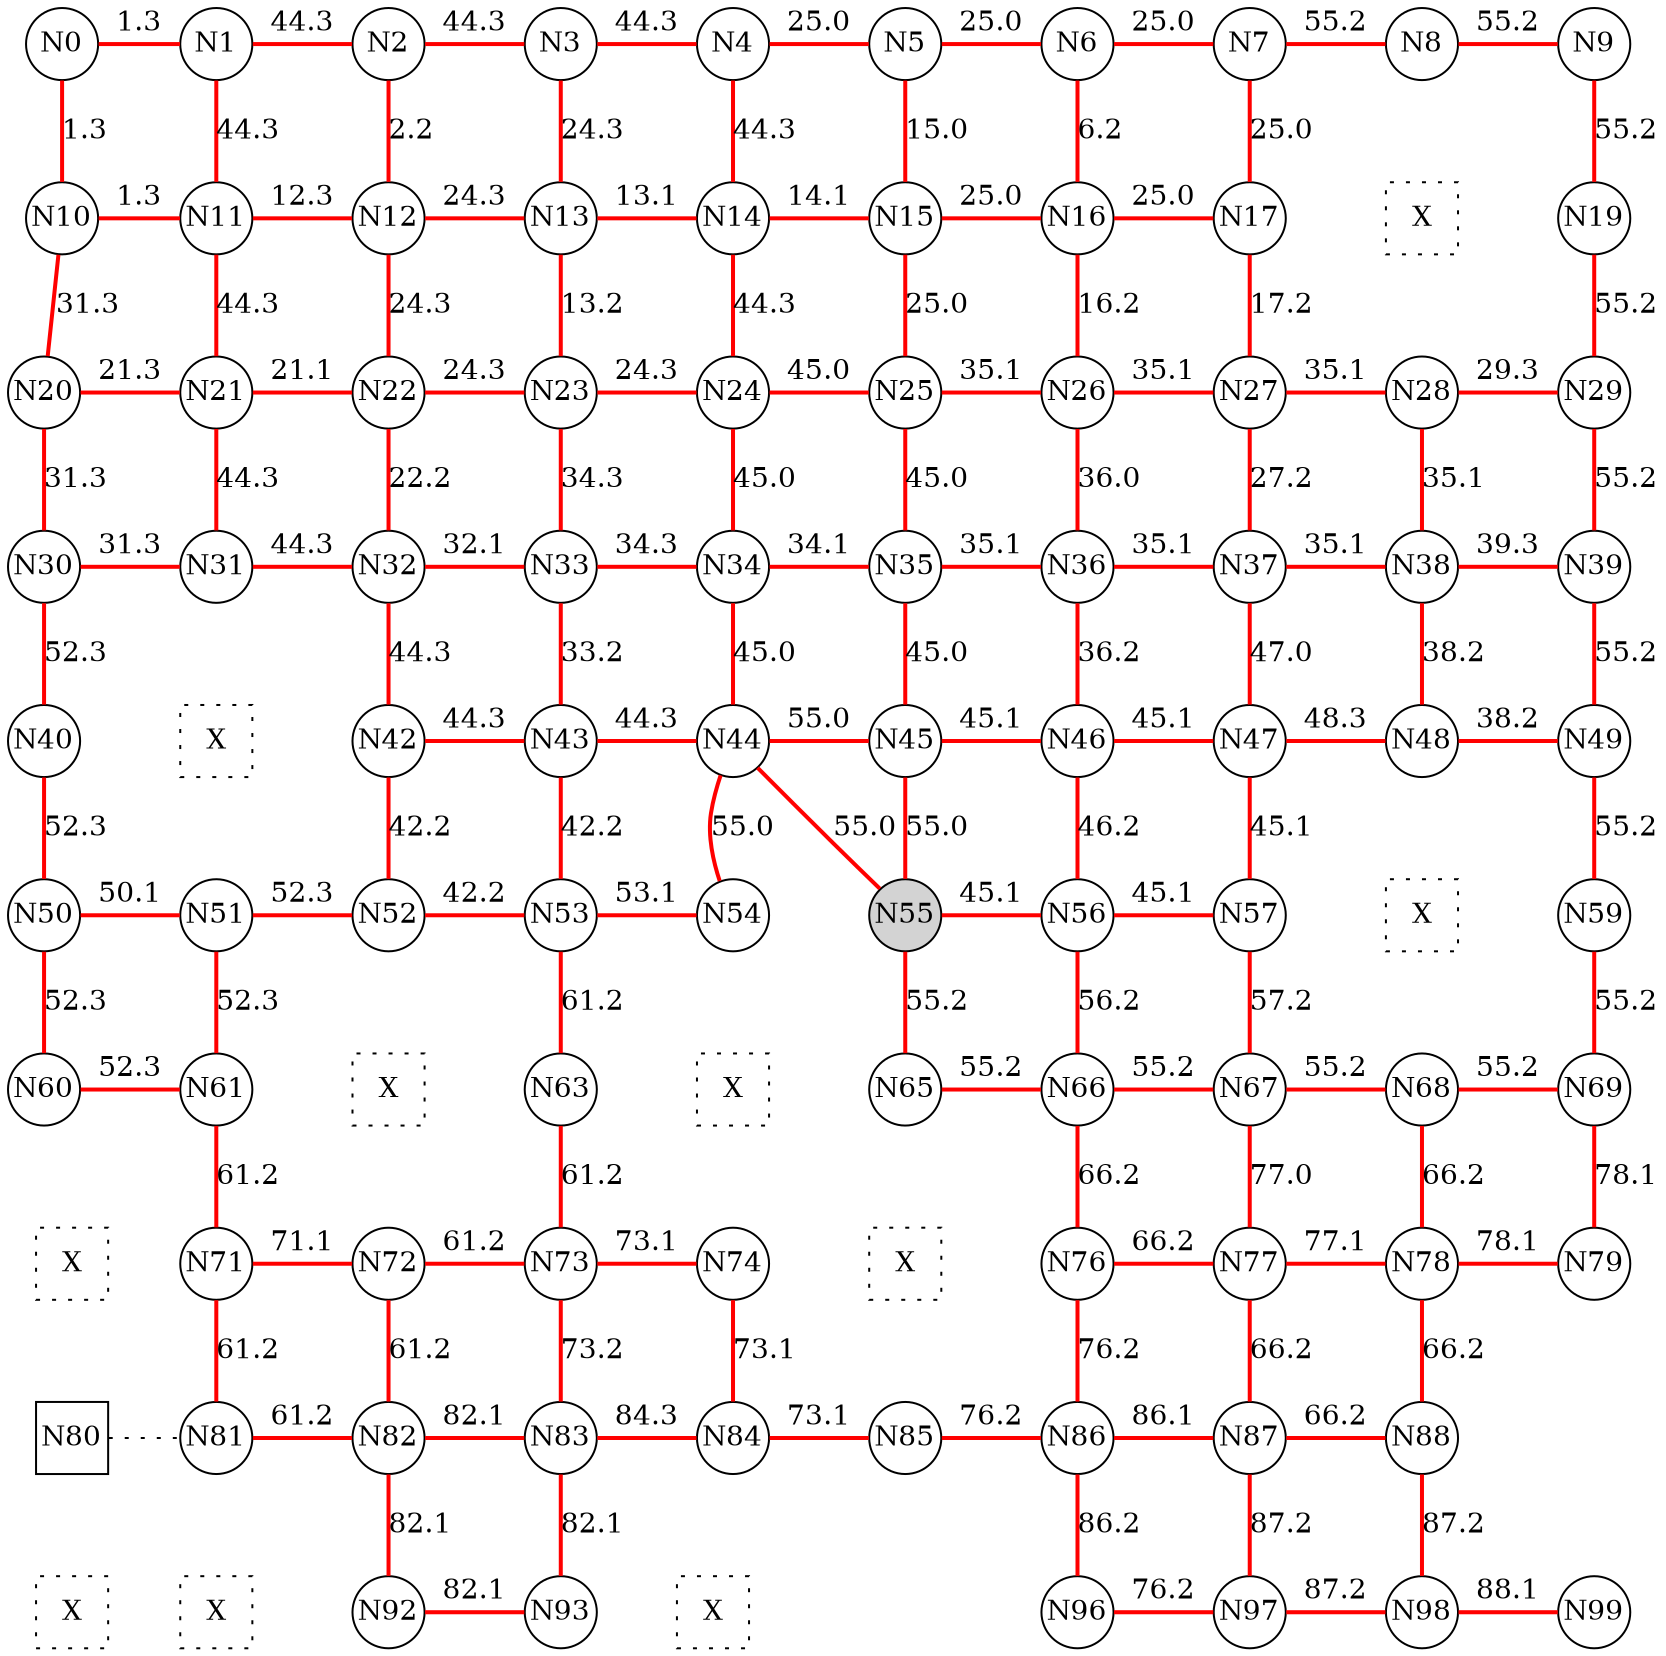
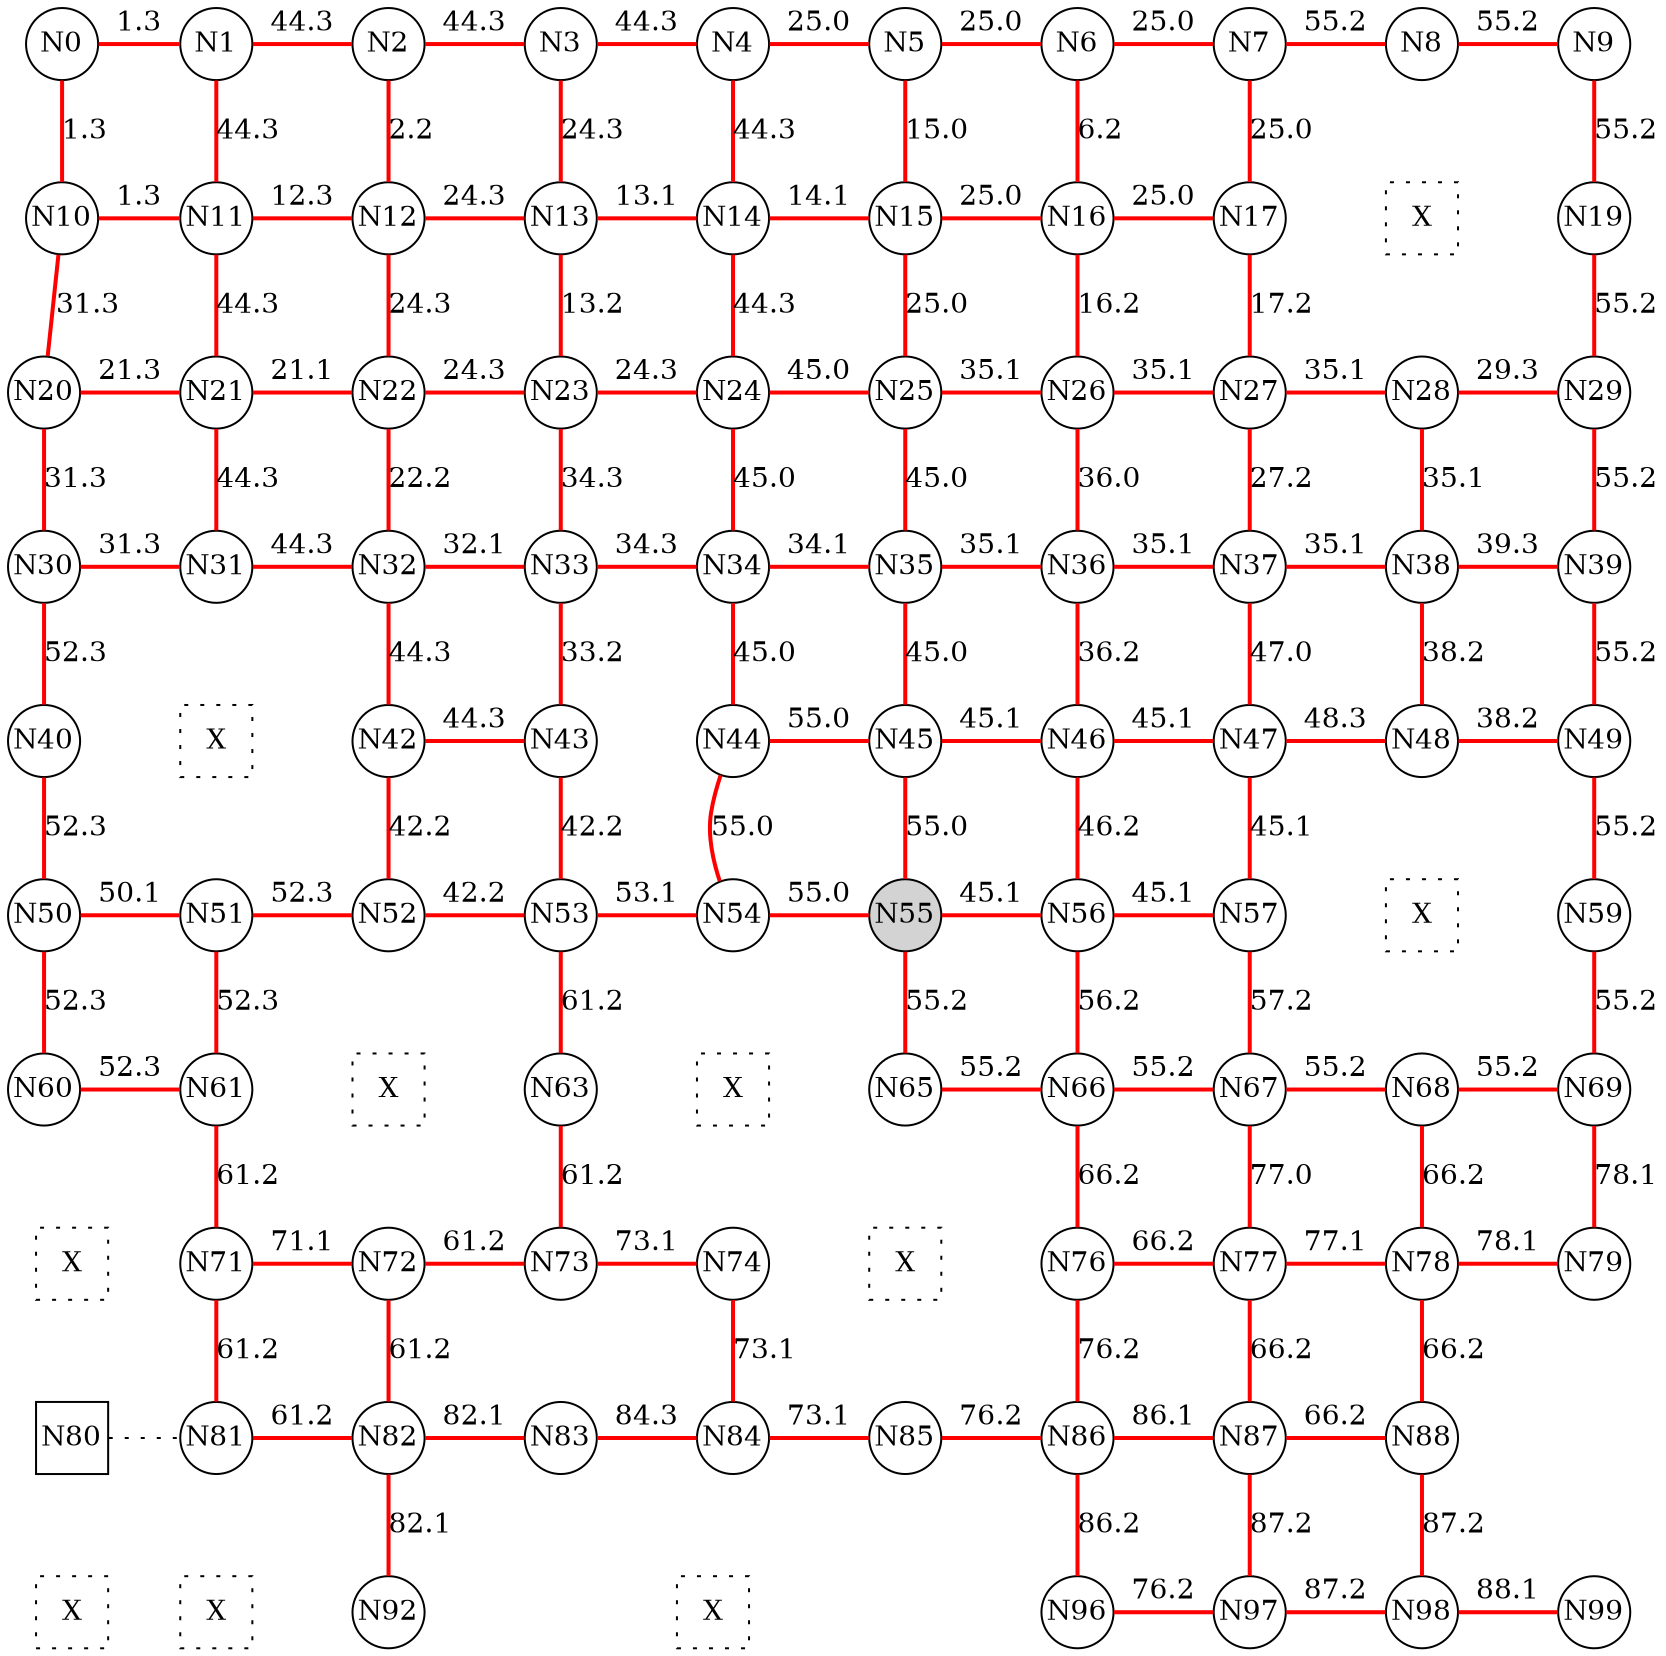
edge "N43" -- "N44": removed, label "44.3"
edge "N44" -- "N55": now "N54" -- "N55"
edge "N73" -- "N83": removed, label "73.2"
node "N93": removed
